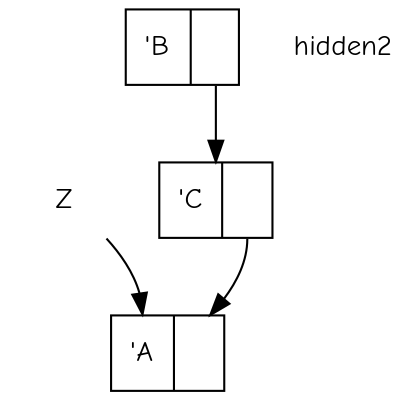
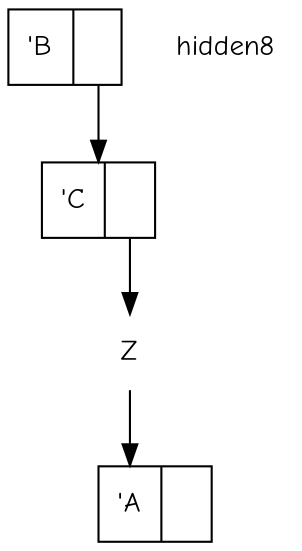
node "hidden2": label "hidden2" -> "hidden8"
edge "'C" -> "'A": now "'C" -> "Z"
